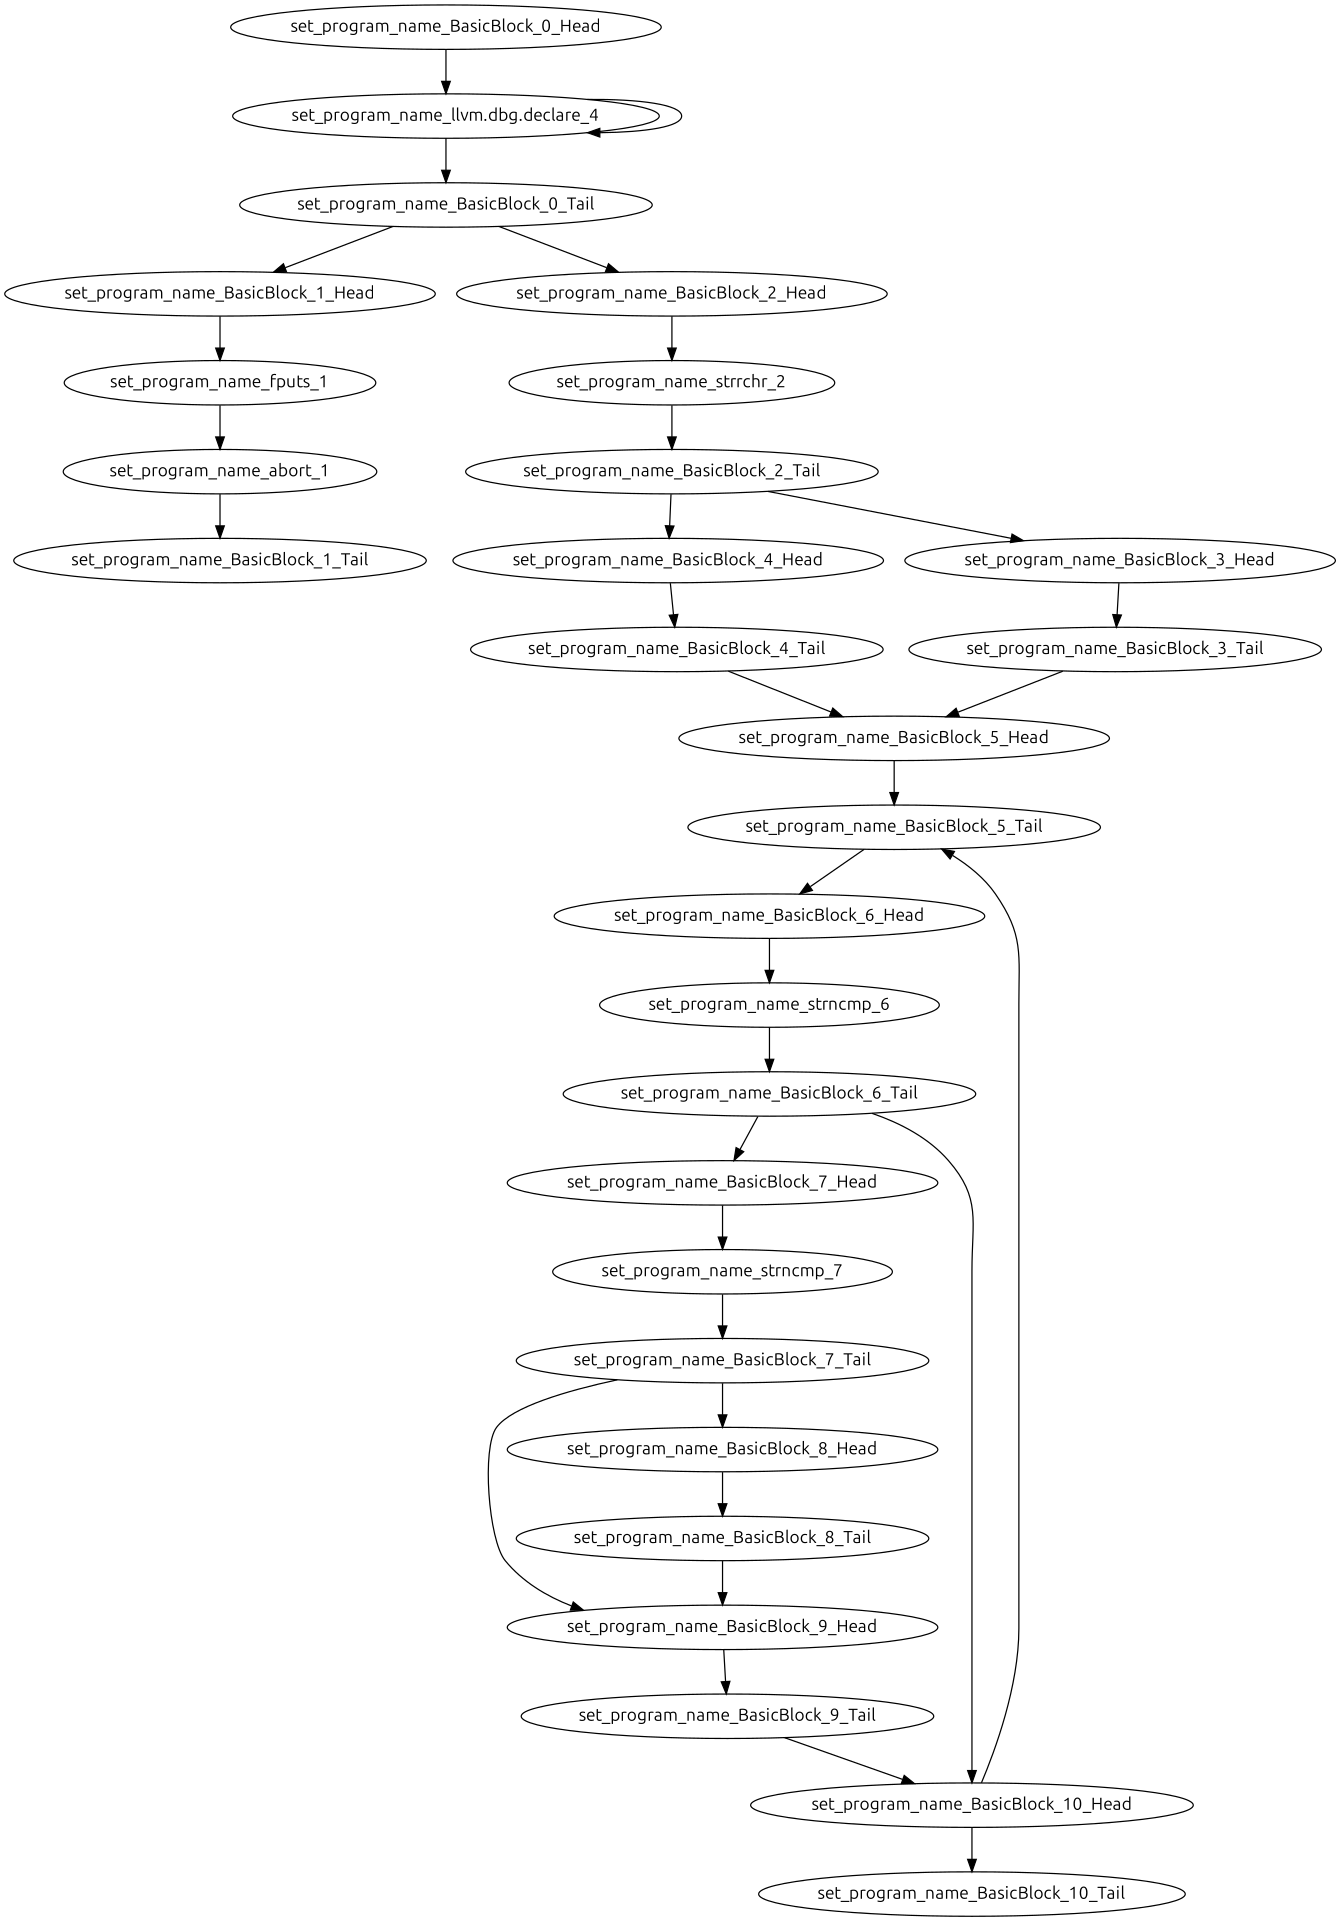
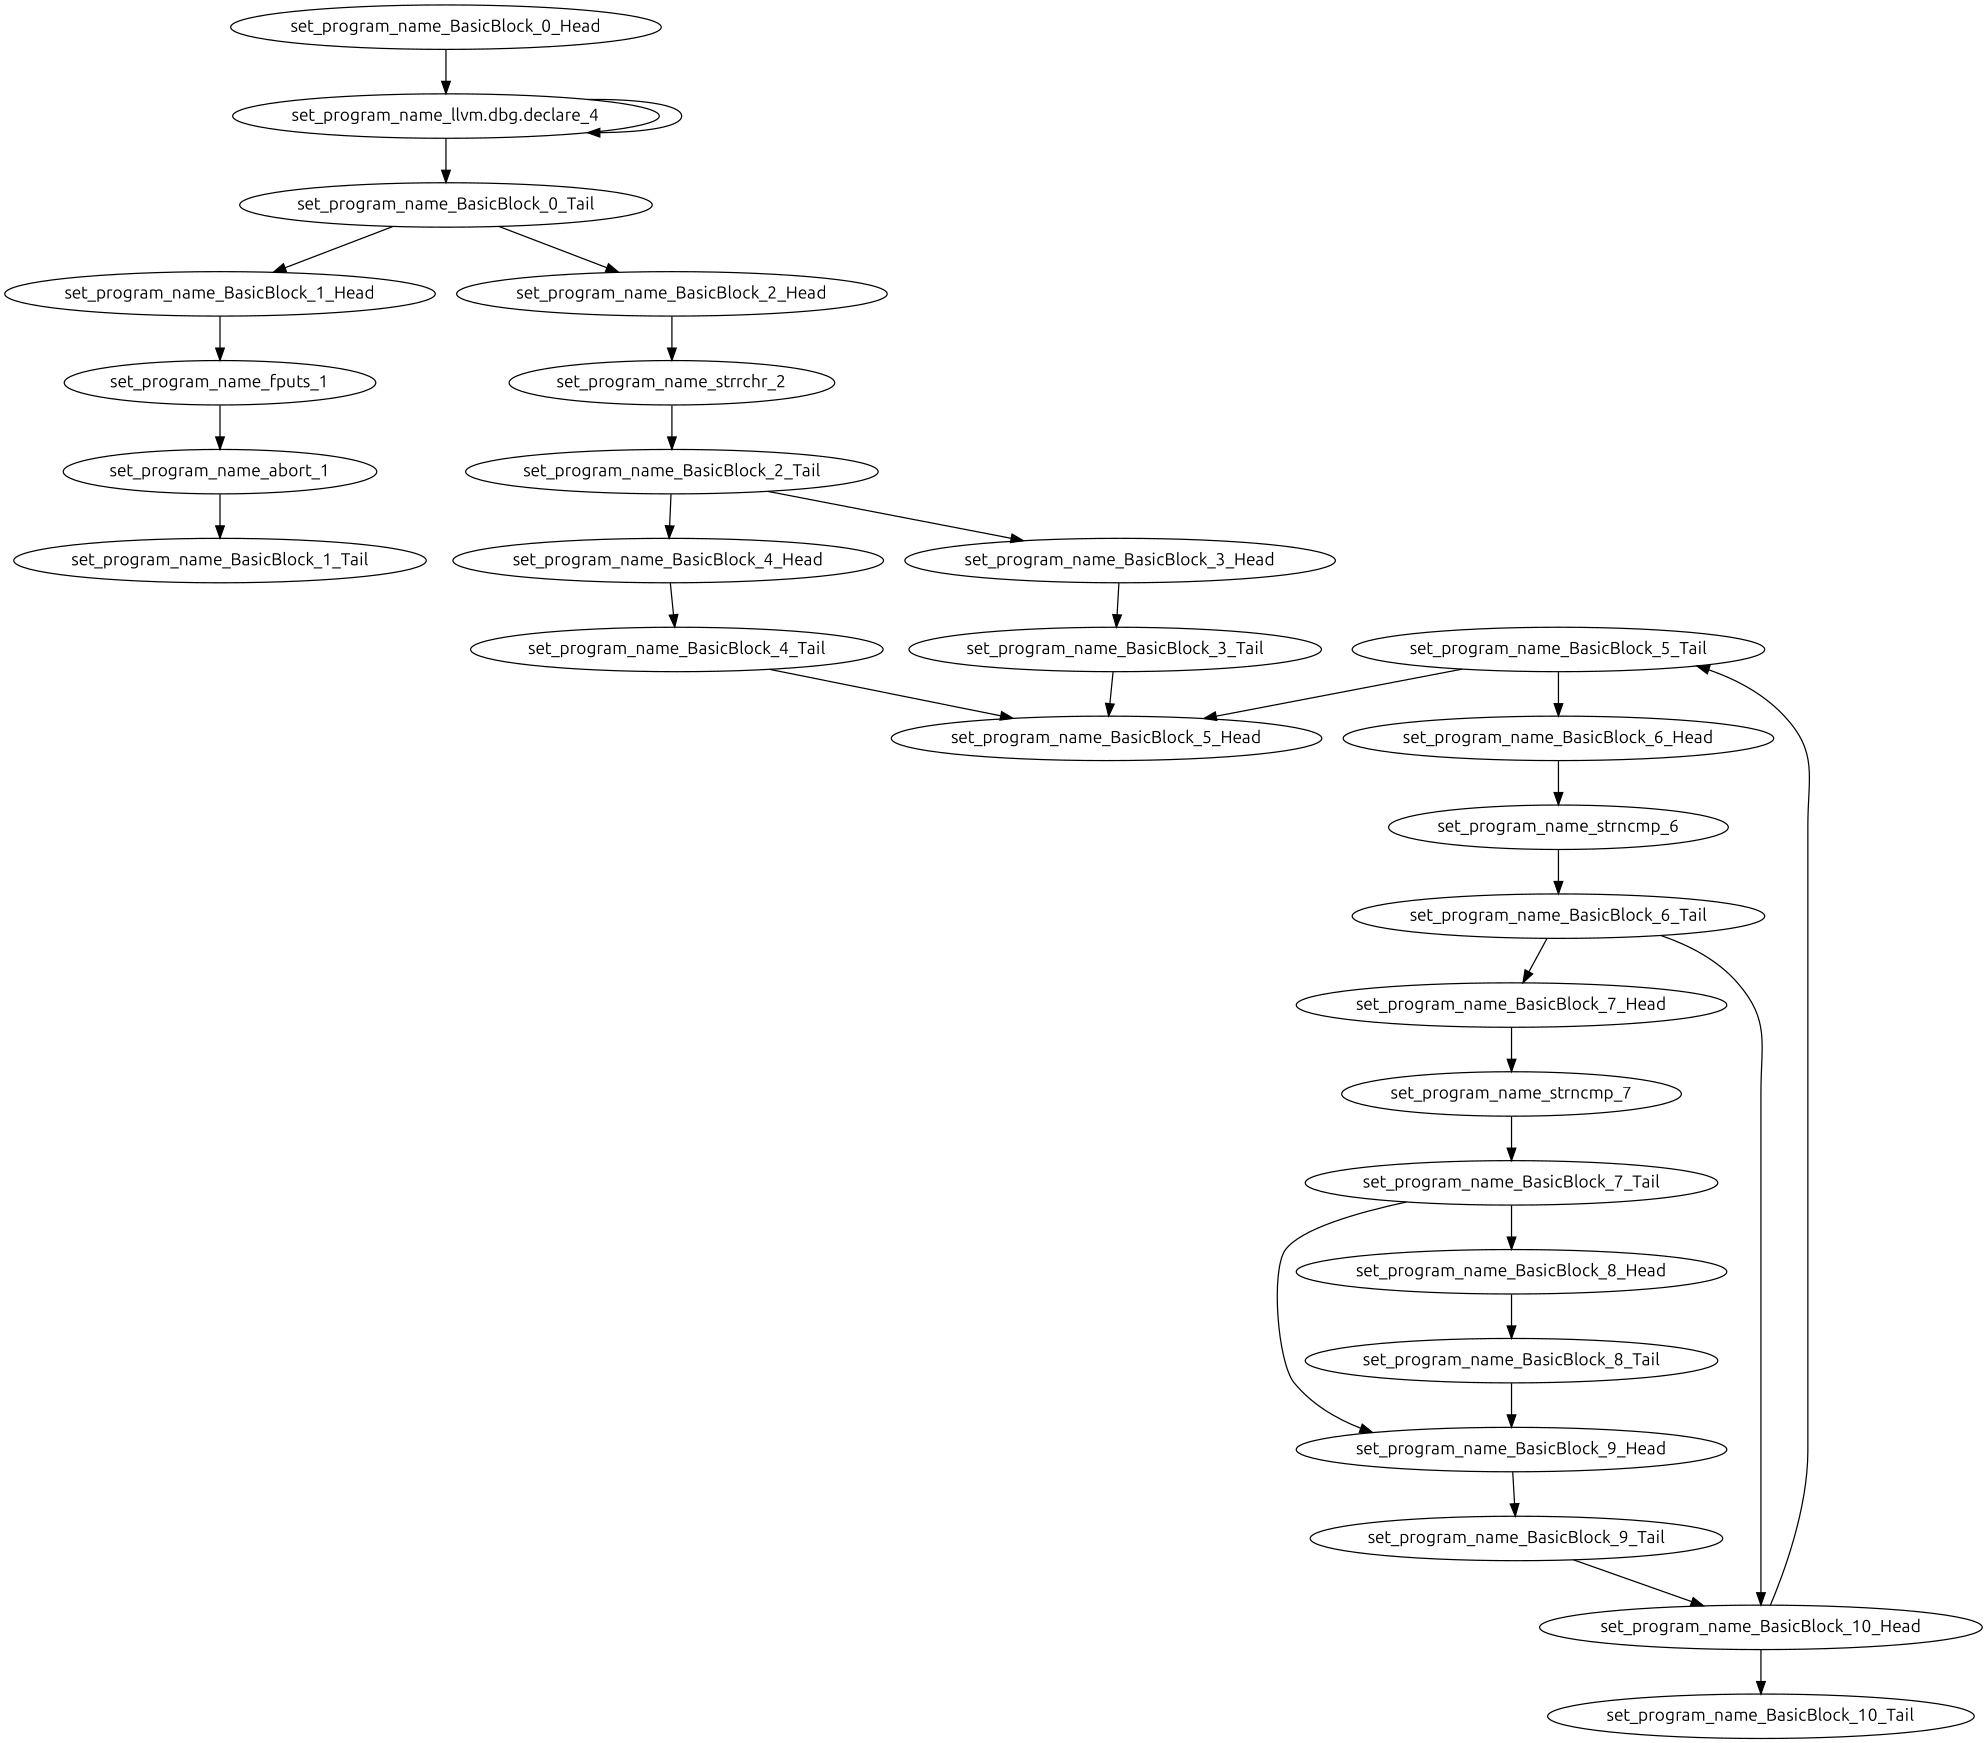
edge "set_program_name_BasicBlock_5_Head" -> "set_program_name_BasicBlock_5_Tail": reversed
